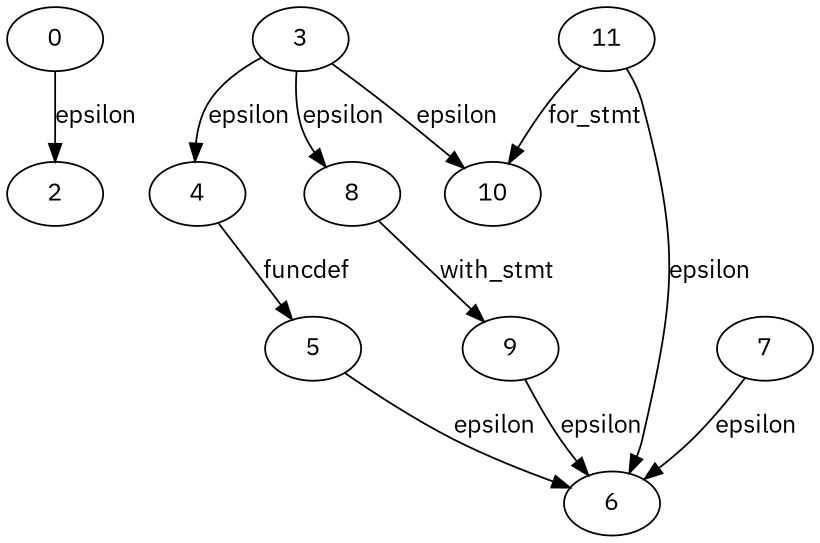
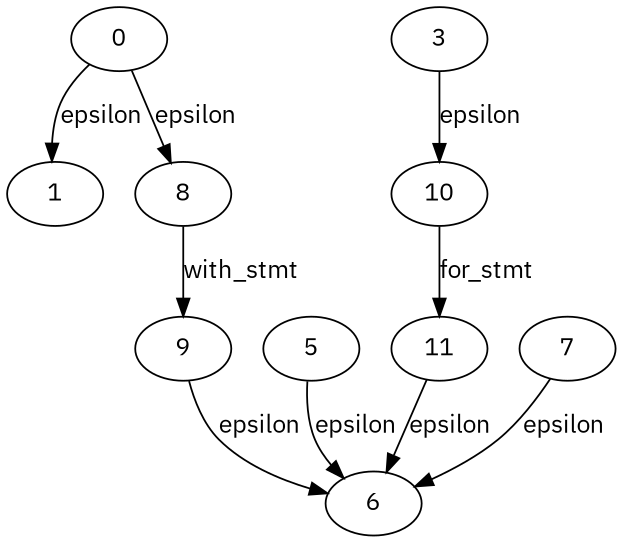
edge "11" -> "10": reversed
edge "3" -> "8": now "0" -> "8"
node "2": label "2" -> "1"
node "4": removed
